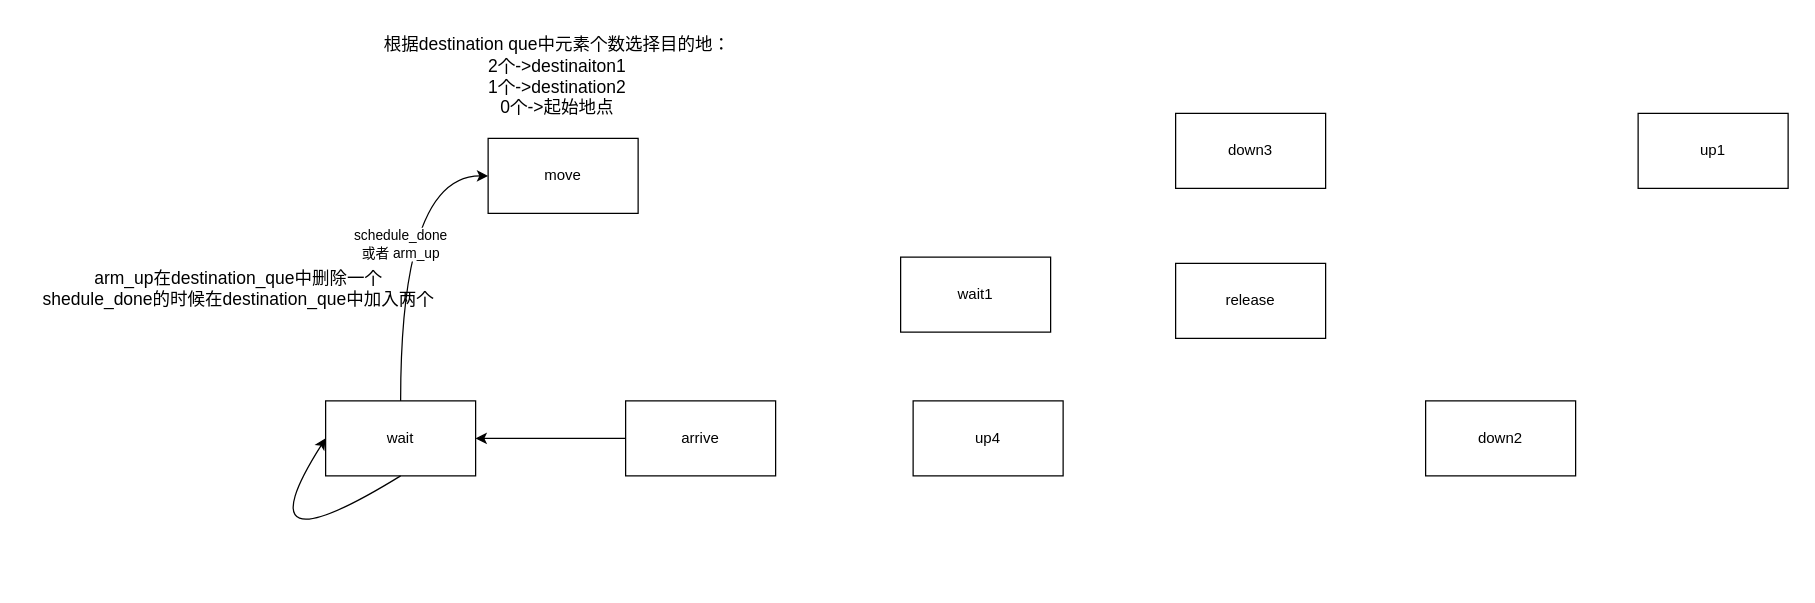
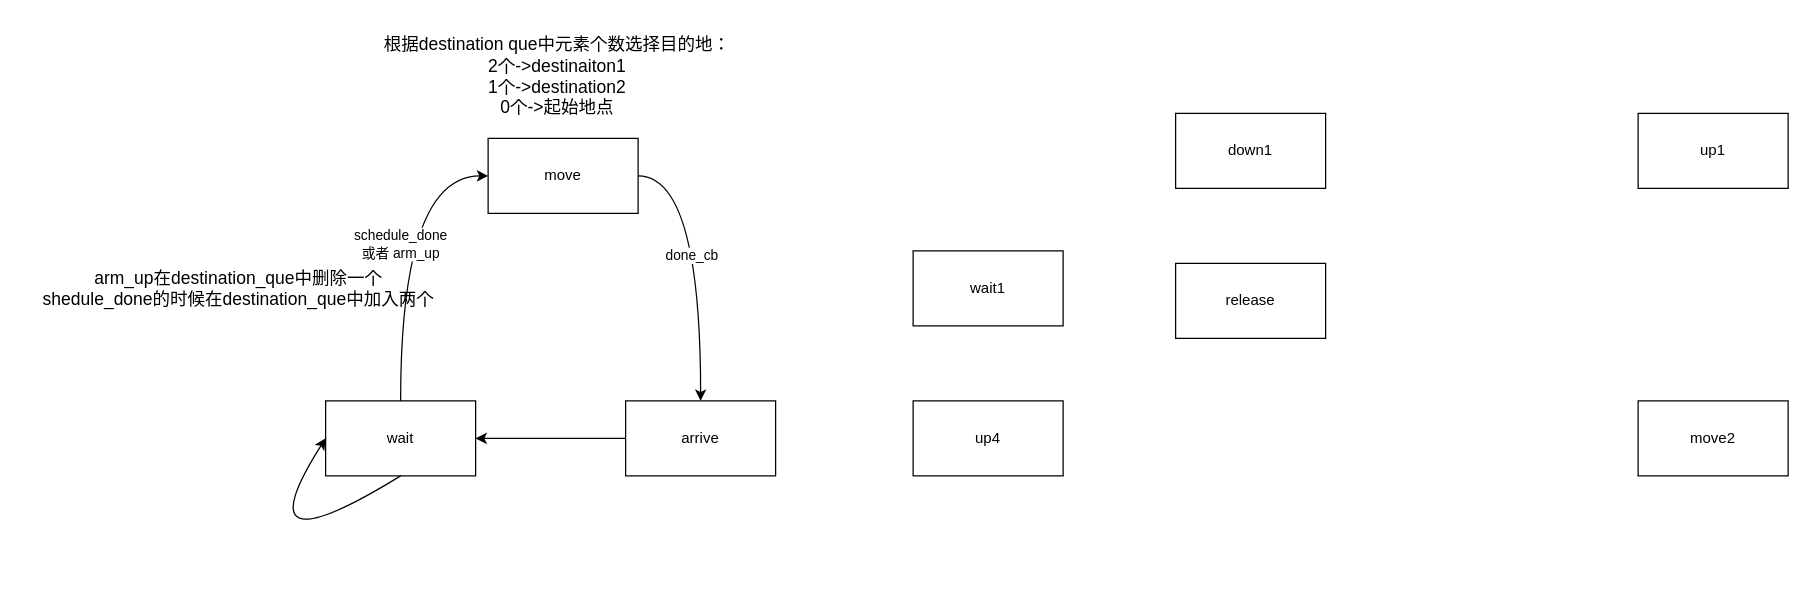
node "down3": label "down3" -> "down1"
edge "move" -> "arrive": added, label "done_cb"
node "wait1": moved (976, 294) -> (988, 288)
node "down2": removed
node "move2": added
